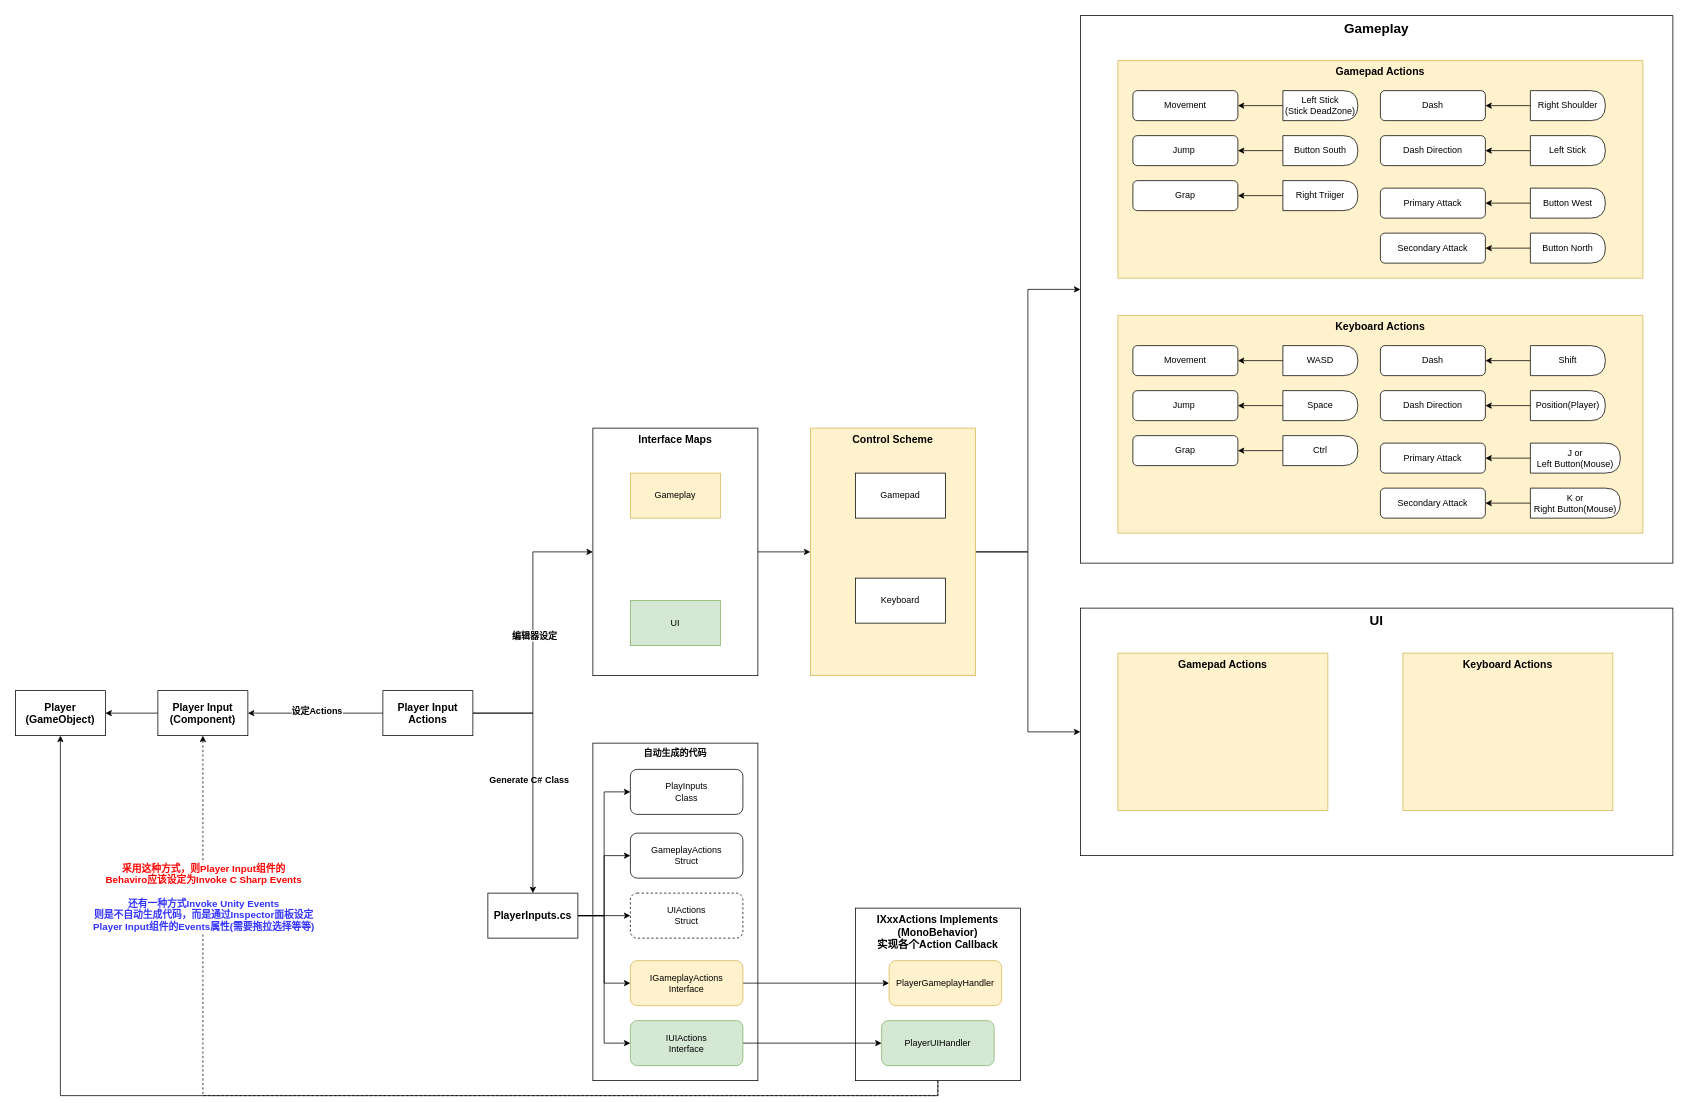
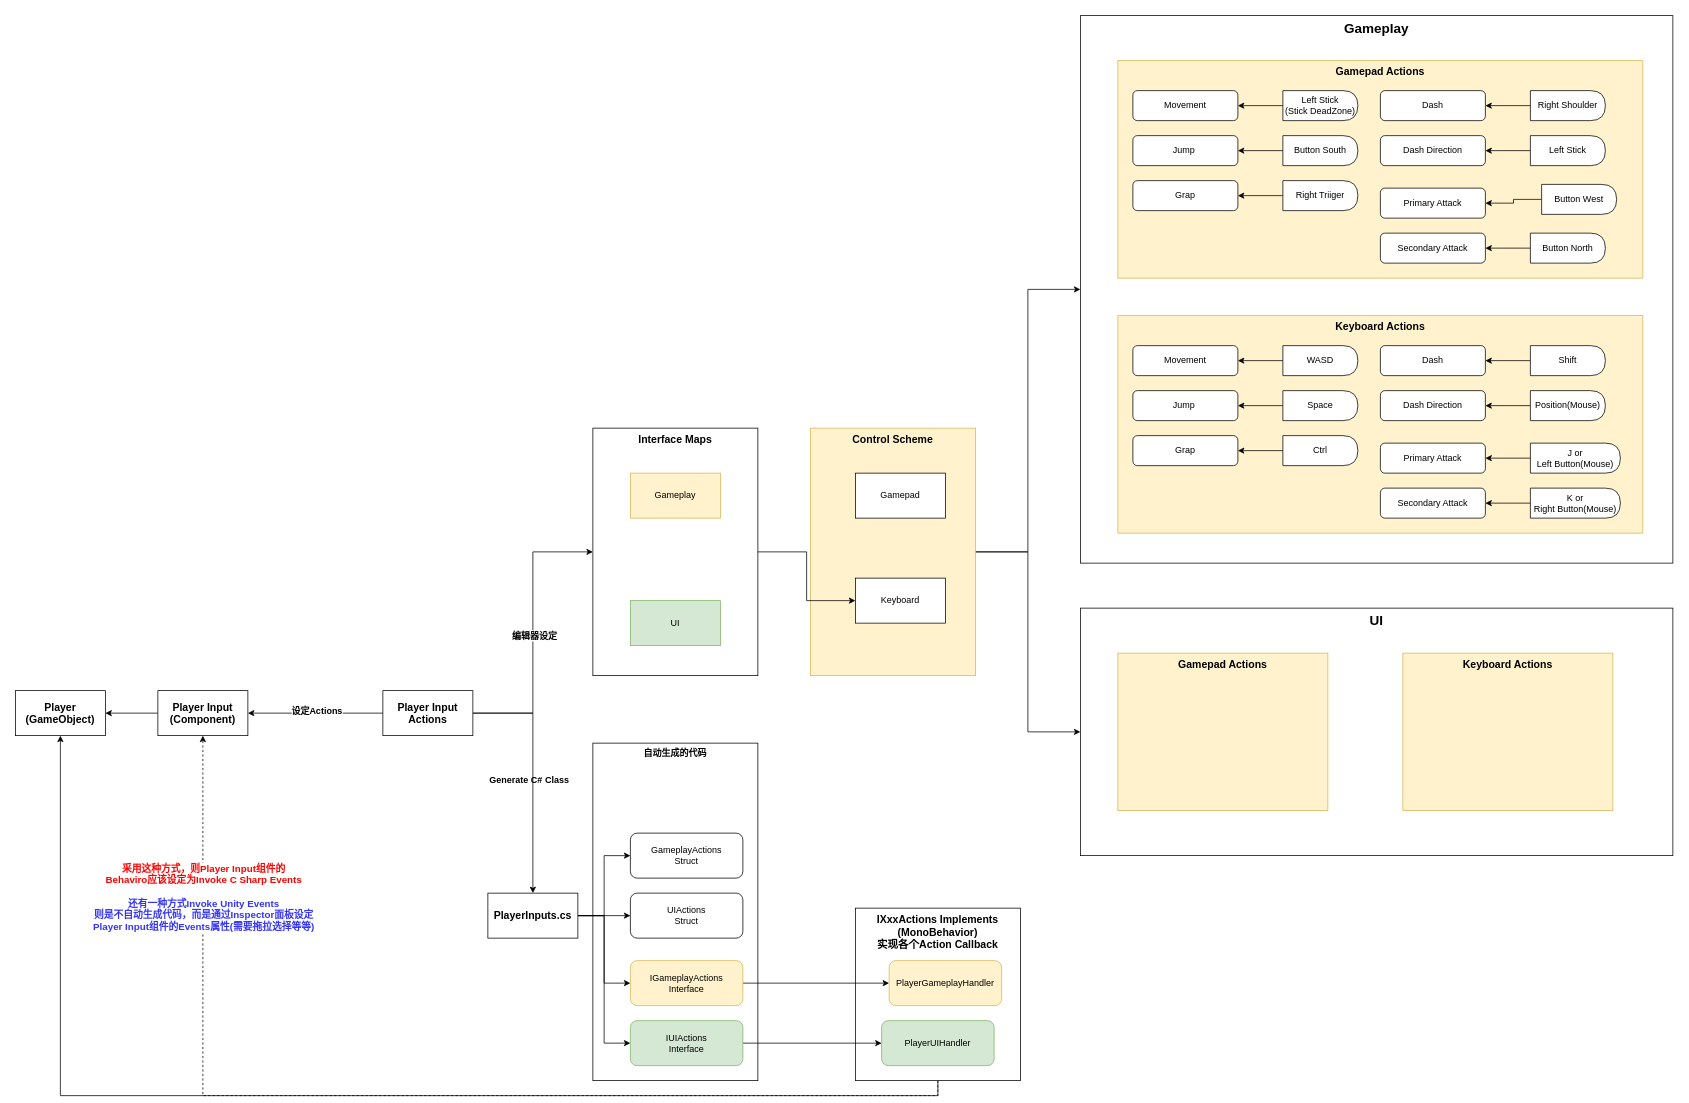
node "Button West": moved (1568, 203) -> (1579, 199)
node "Position(Player)": label "Position(Player)" -> "Position(Mouse)"
edge "Interface Maps" -> "Control Scheme": now "Interface Maps" -> "Keyboard"
edge "PlayerInputs.cs" -> "PlayInputs Class": removed
node "PlayInputs Class": removed
node "UIActions Struct": style dashed -> solid
